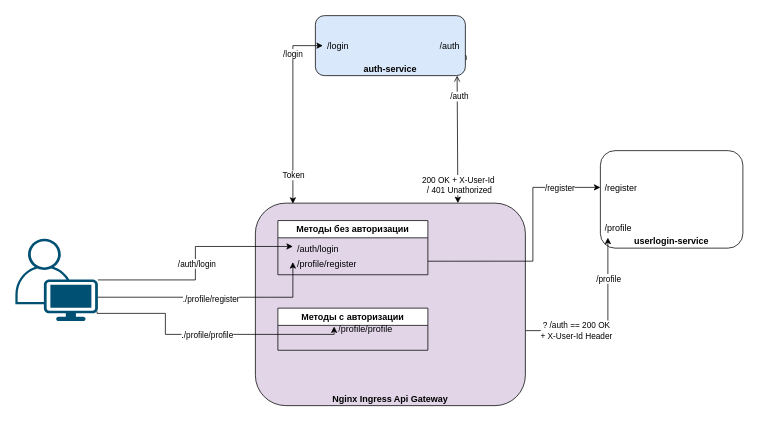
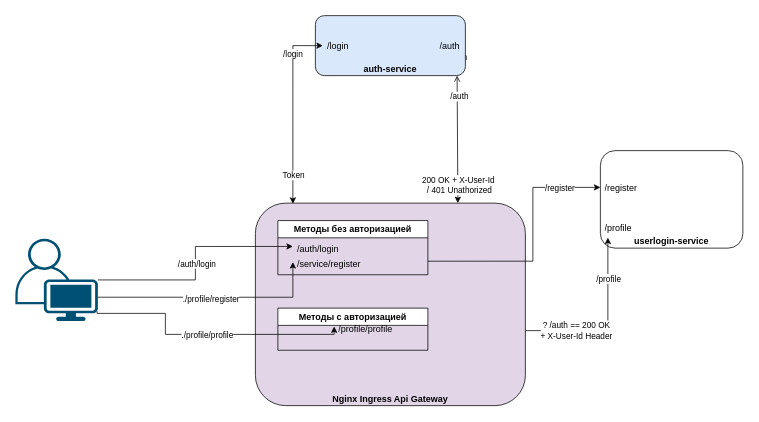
node "Методы без авторизации": label "Методы без авторизации" -> "Методы без авторизацией"
node "/profile/register": label "/profile/register" -> "/service/register"
node "Методы с авторизации": label "Методы с авторизации" -> "Методы с авторизацией"
